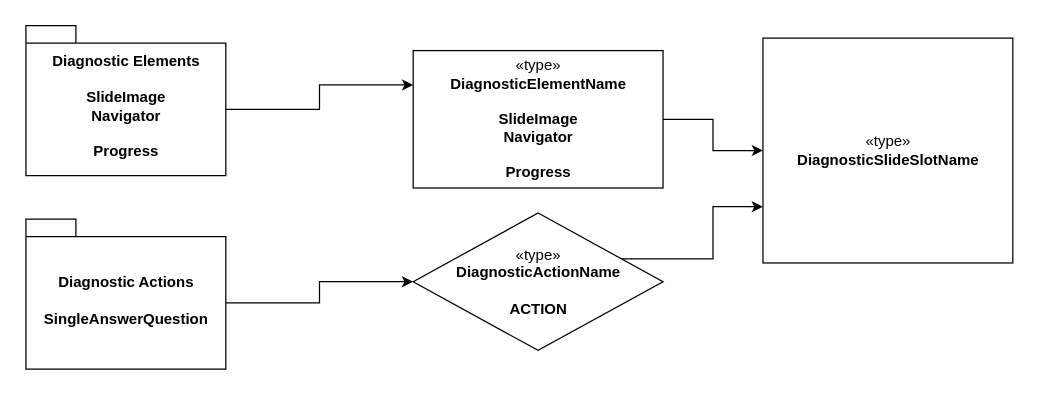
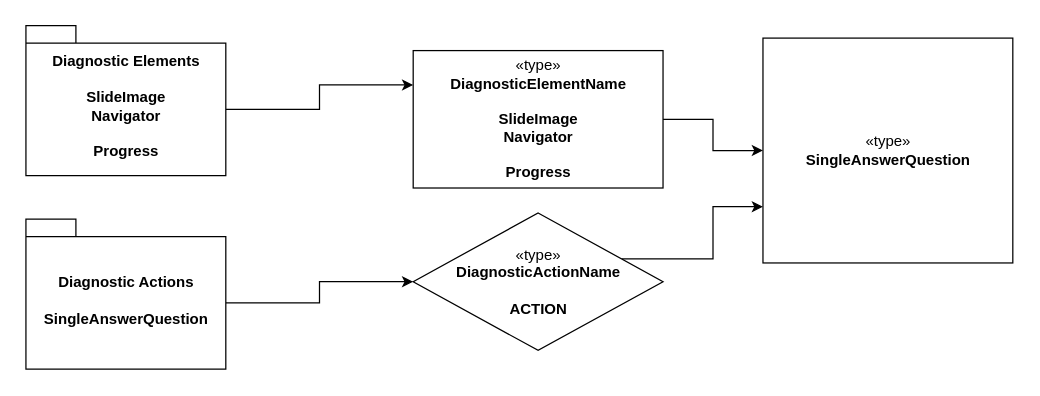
node "«type» DiagnosticSlideSlotName": label "«type» DiagnosticSlideSlotName" -> "«type» SingleAnswerQuestion"
